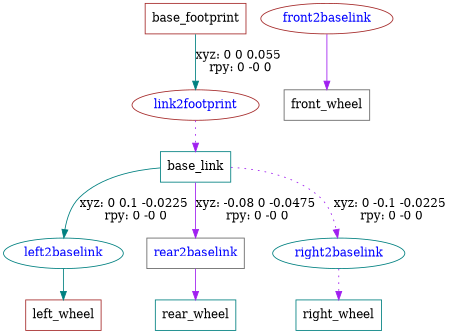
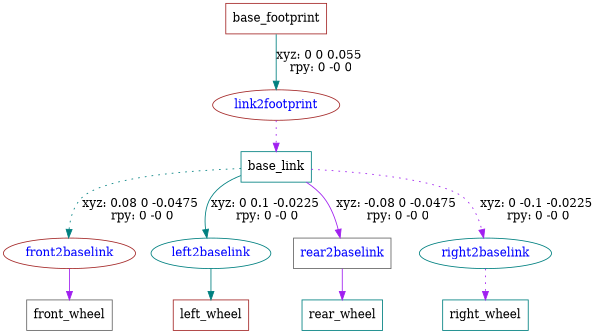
edge "base_link" -> "front2baselink": added, label "xyz: 0.08 0 -0.0475 rpy: 0 -0 0"
